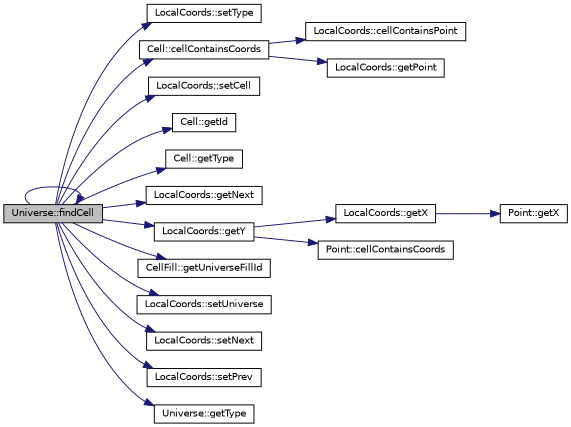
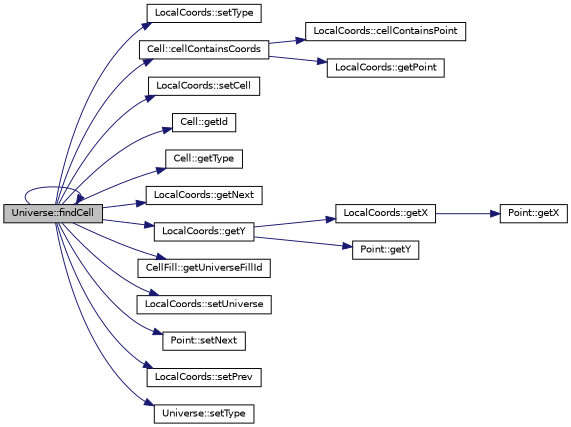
node "Point::cellContainsCoords": label "Point::cellContainsCoords" -> "Point::getY"
node "LocalCoords::setNext": label "LocalCoords::setNext" -> "Point::setNext"
node "Universe::getType": label "Universe::getType" -> "Universe::setType"
